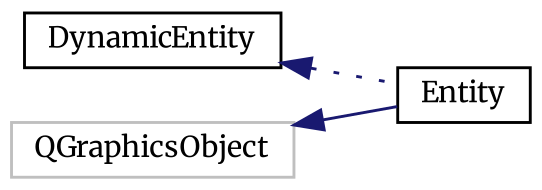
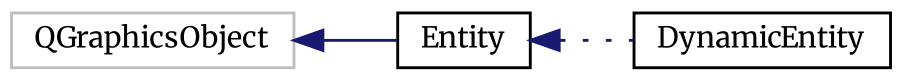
edge "Entity" -> "DynamicEntity": reversed
